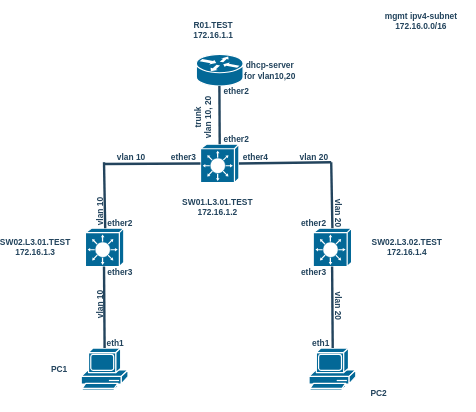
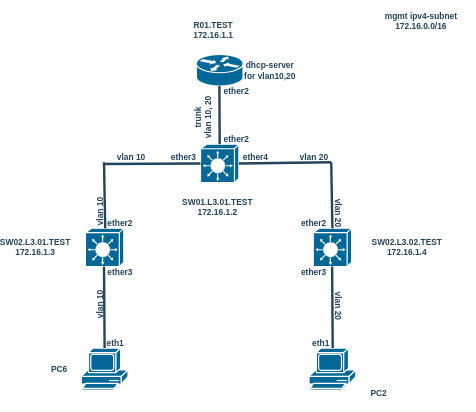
node "PC1": label "PC1" -> "PC6"
